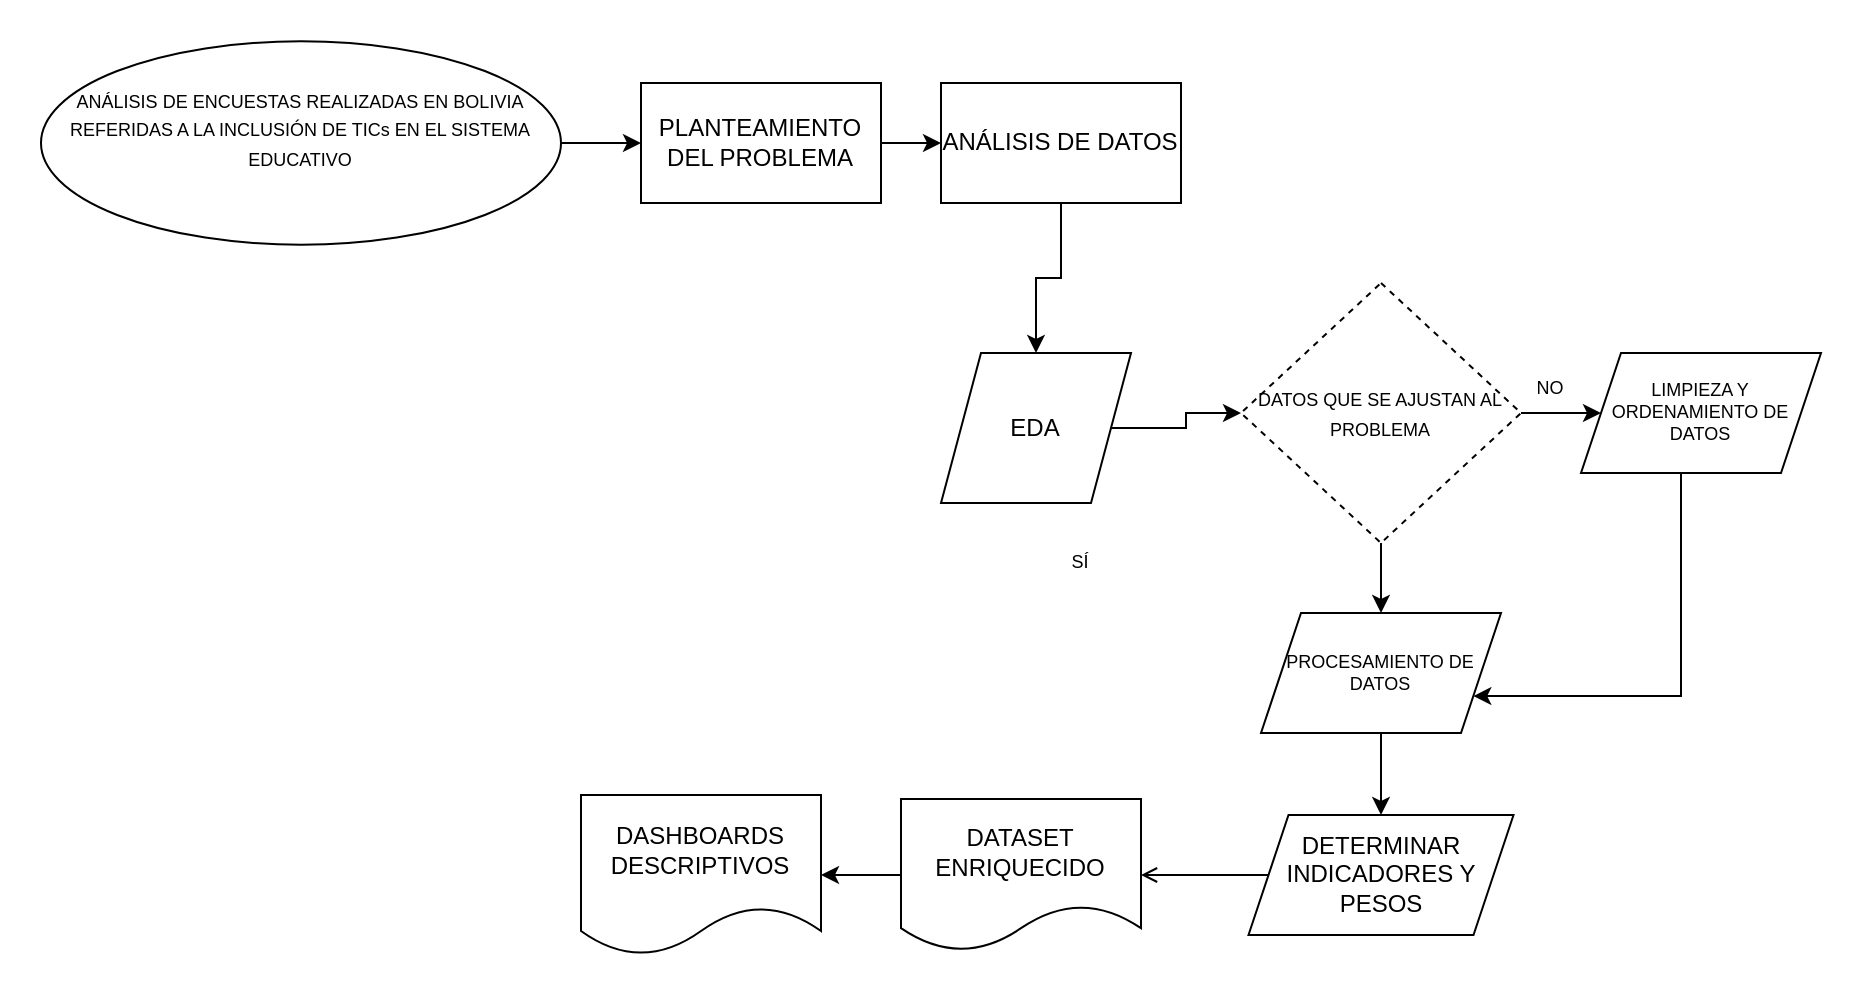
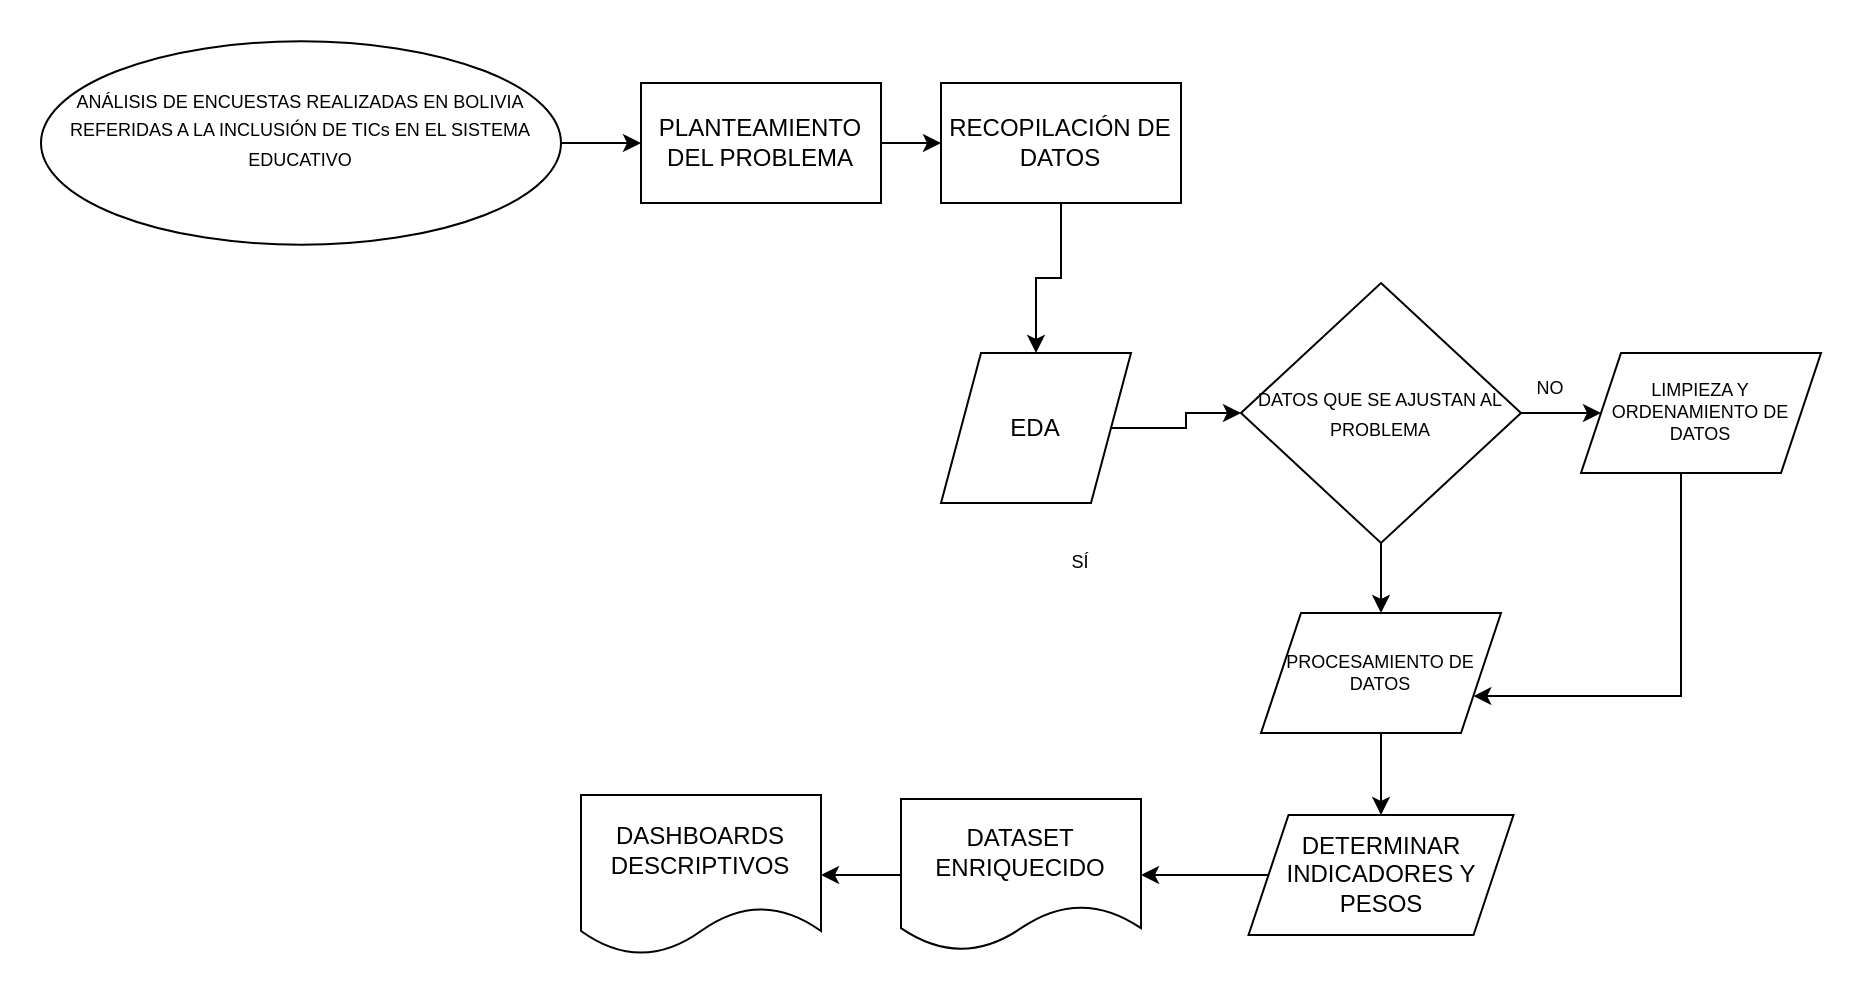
node "ANÁLISIS DE DATOS": label "ANÁLISIS DE DATOS" -> "RECOPILACIÓN DE DATOS"
node "DATOS QUE SE AJUSTAN AL PROBLEMA": style dashed -> solid
edge "DETERMINAR INDICADORES Y PESOS" -> "DATASET ENRIQUECIDO": arrowhead open -> classic
